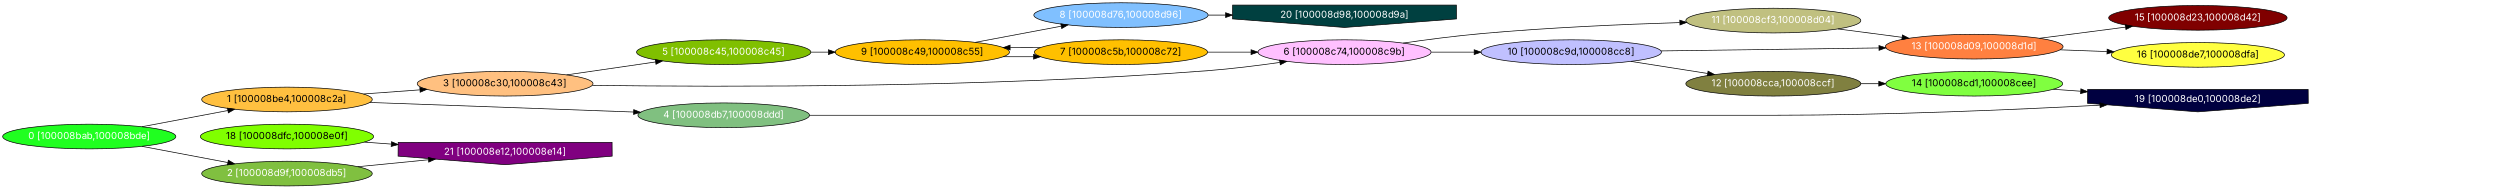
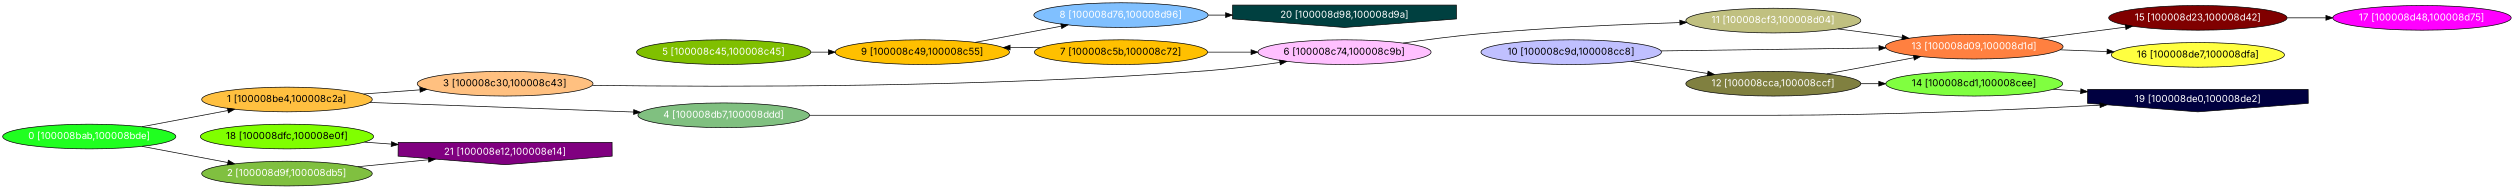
node "17 [100008d48,100008d75]": added
edge "6 [100008c74,100008c9b]" -> "10 [100008c9d,100008cc8]": removed
edge "9 [100008c49,100008c55]" -> "7 [100008c5b,100008c72]": removed
edge "12 [100008cca,100008ccf]" -> "13 [100008d09,100008d1d]": added
edge "3 [100008c30,100008c43]" -> "5 [100008c45,100008c45]": removed
